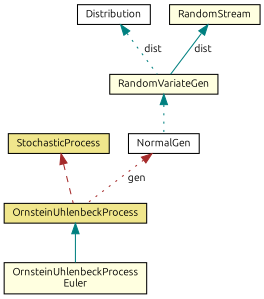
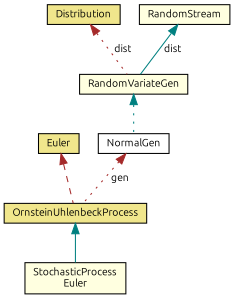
node "Distribution": fillcolor white -> khaki
edge "RandomVariateGen" -> "Distribution": color teal -> brown
node "StochasticProcess": label "StochasticProcess" -> "Euler"
node "OrnsteinUhlenbeckProcess Euler": label "OrnsteinUhlenbeckProcess Euler" -> "StochasticProcess Euler"
